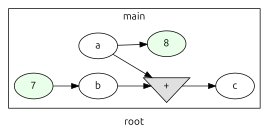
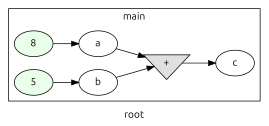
edge "a" -> "8": reversed
node "7": label "7" -> "5"
